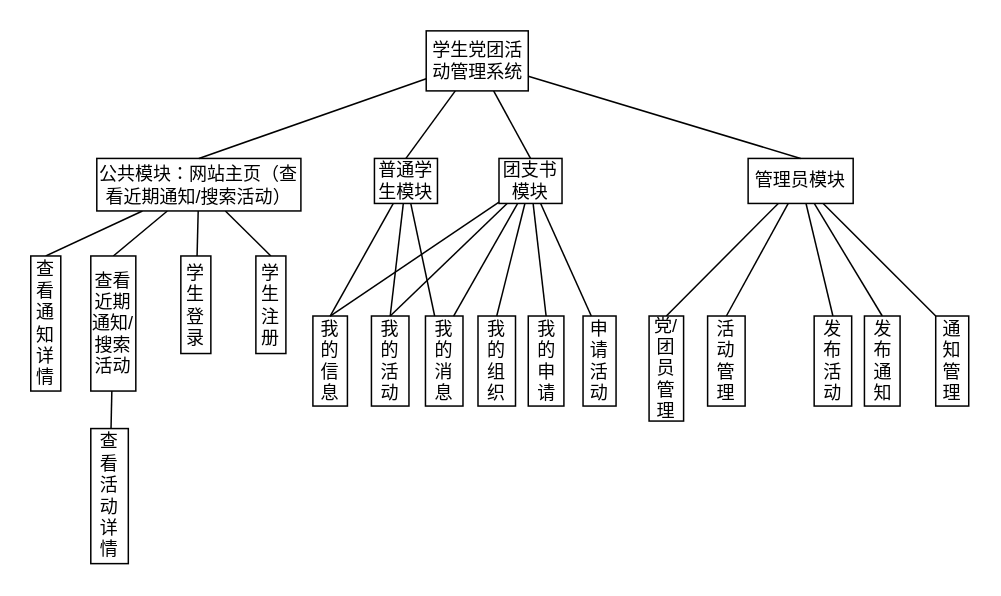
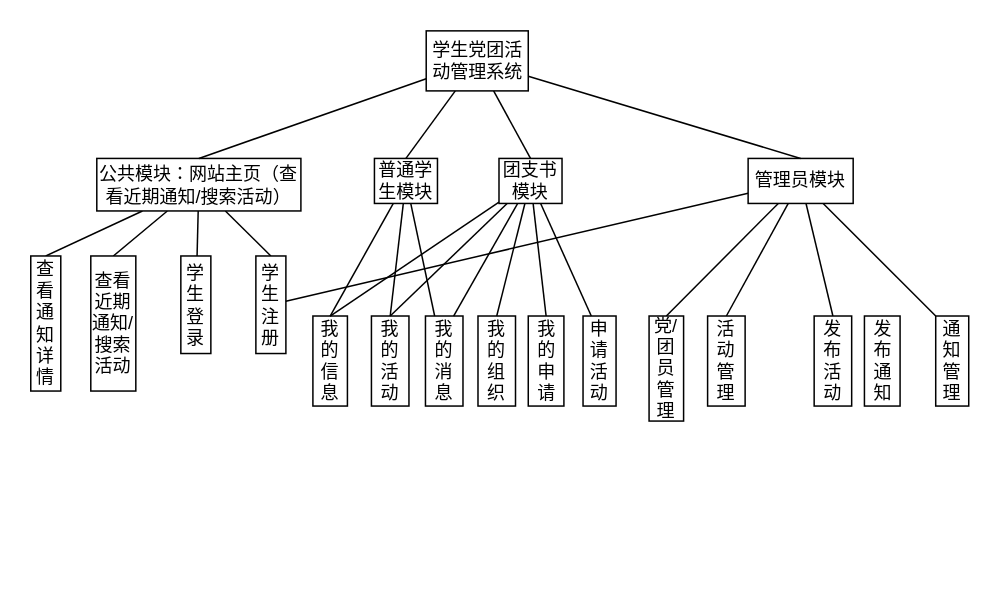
edge "管理员模块" -- "发布通知": now "管理员模块" -- "学生注册"
edge "查看近期通知/搜索活动" -- "查看活动详情": removed
node "查看活动详情": removed
